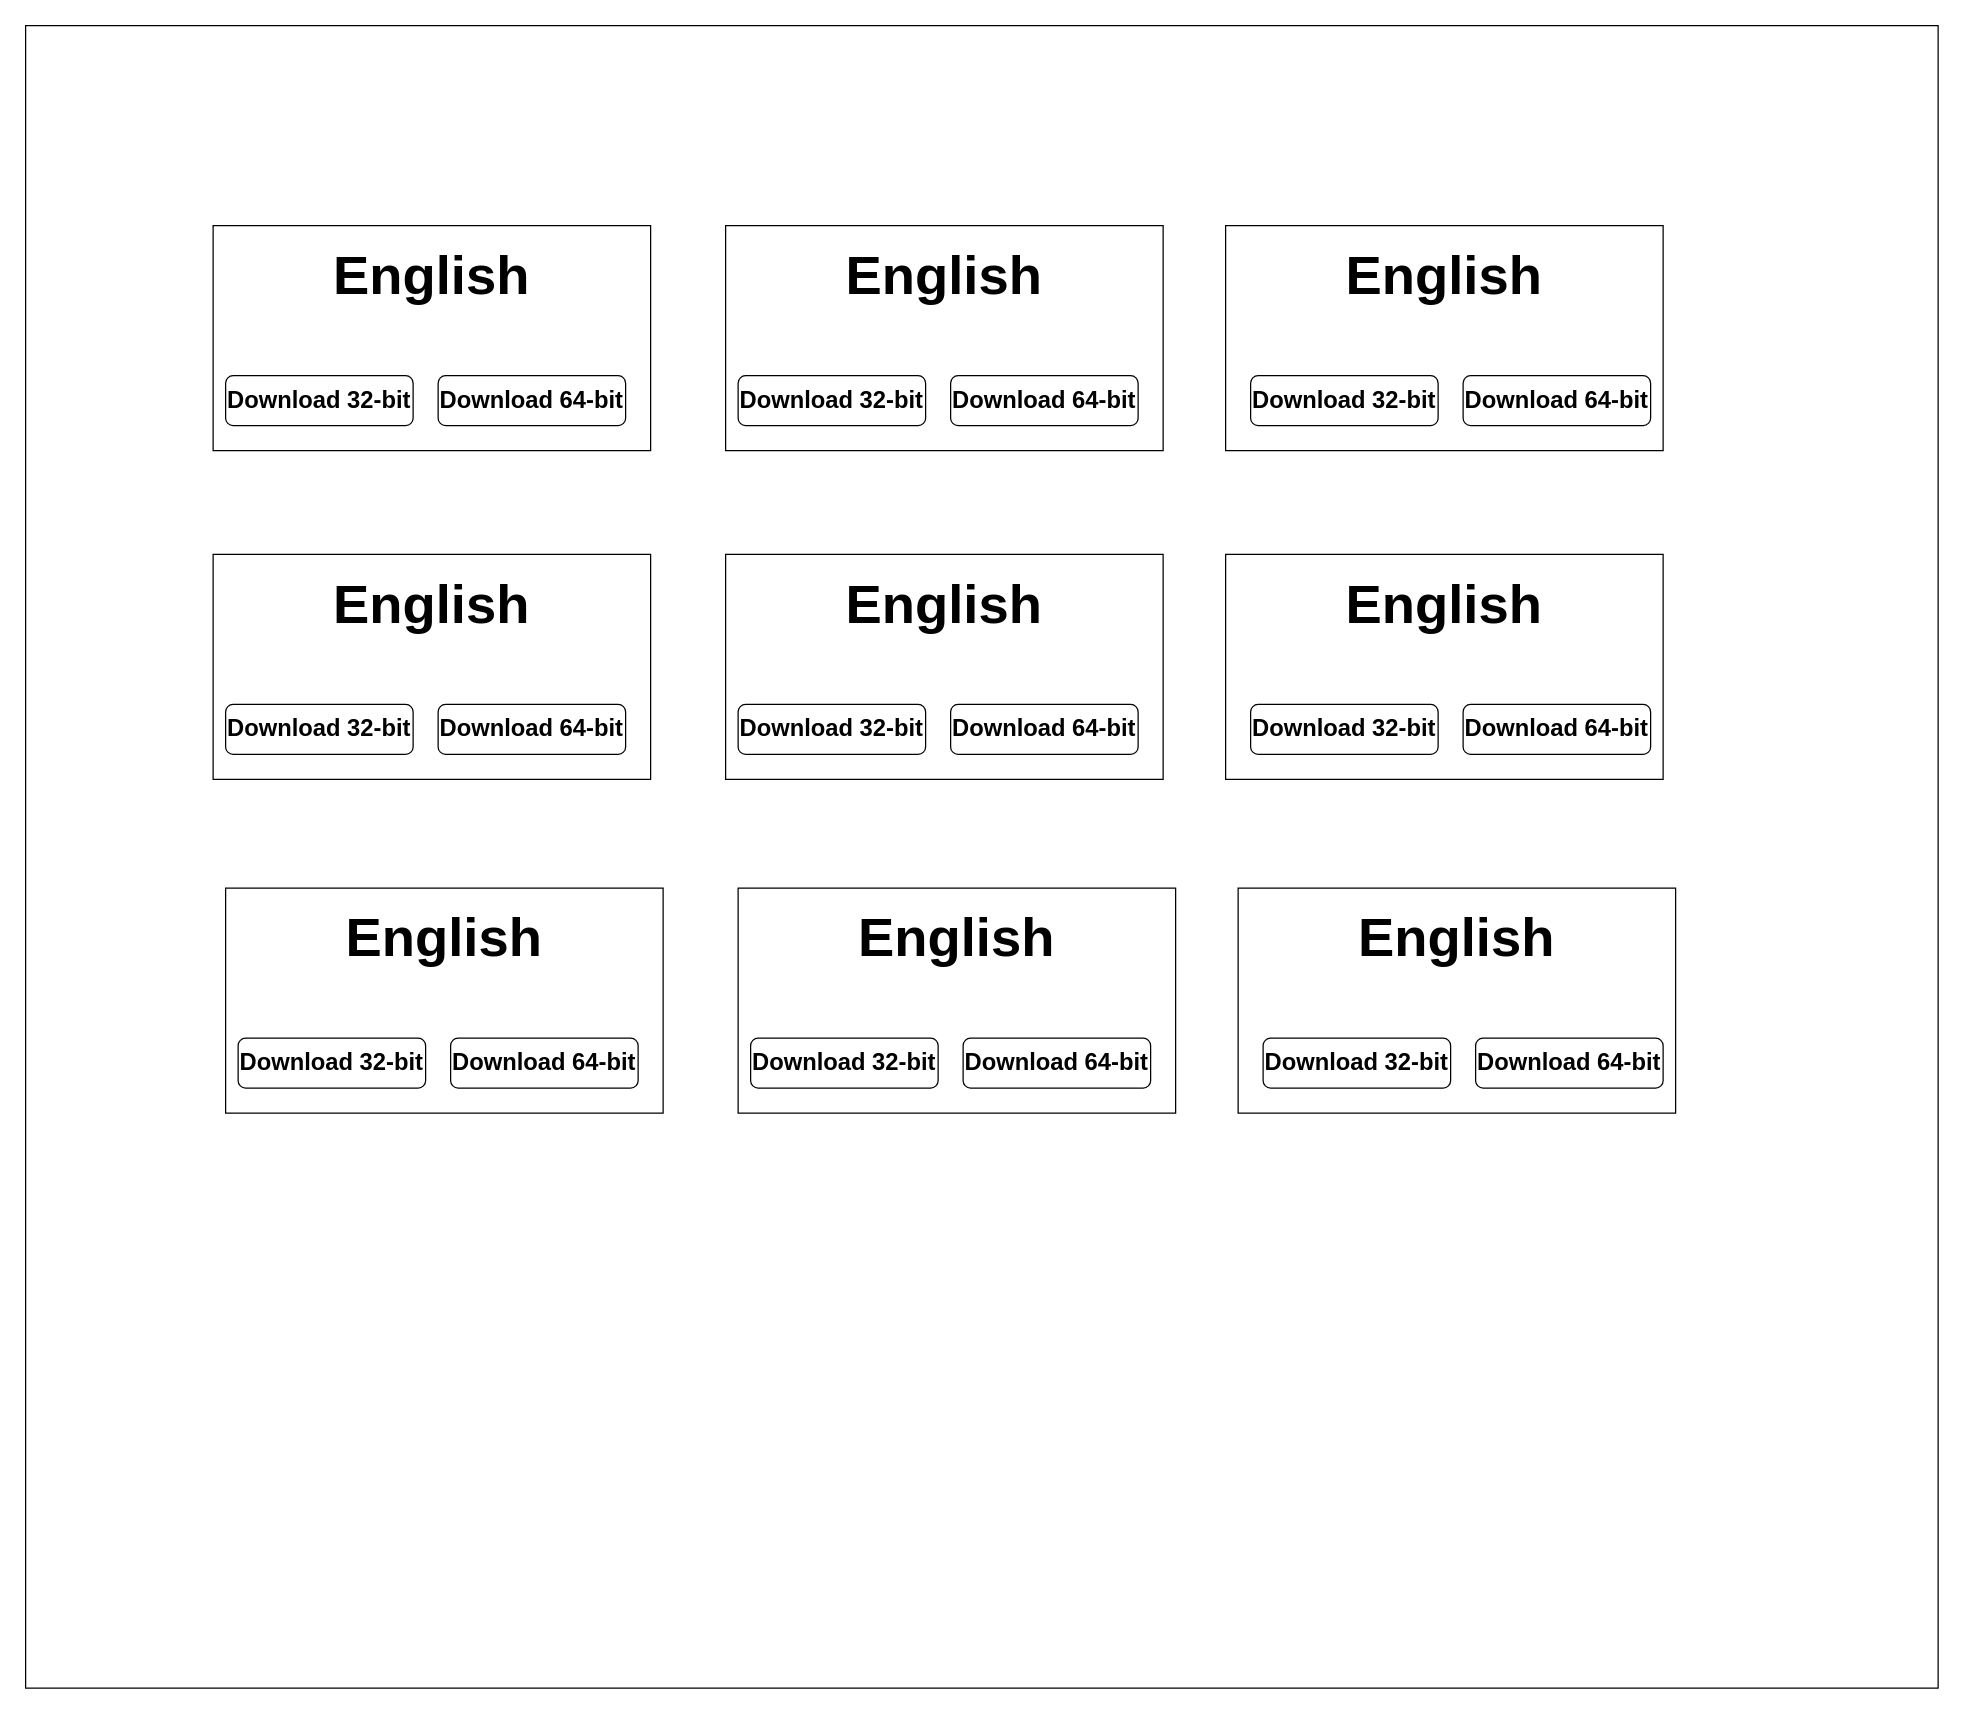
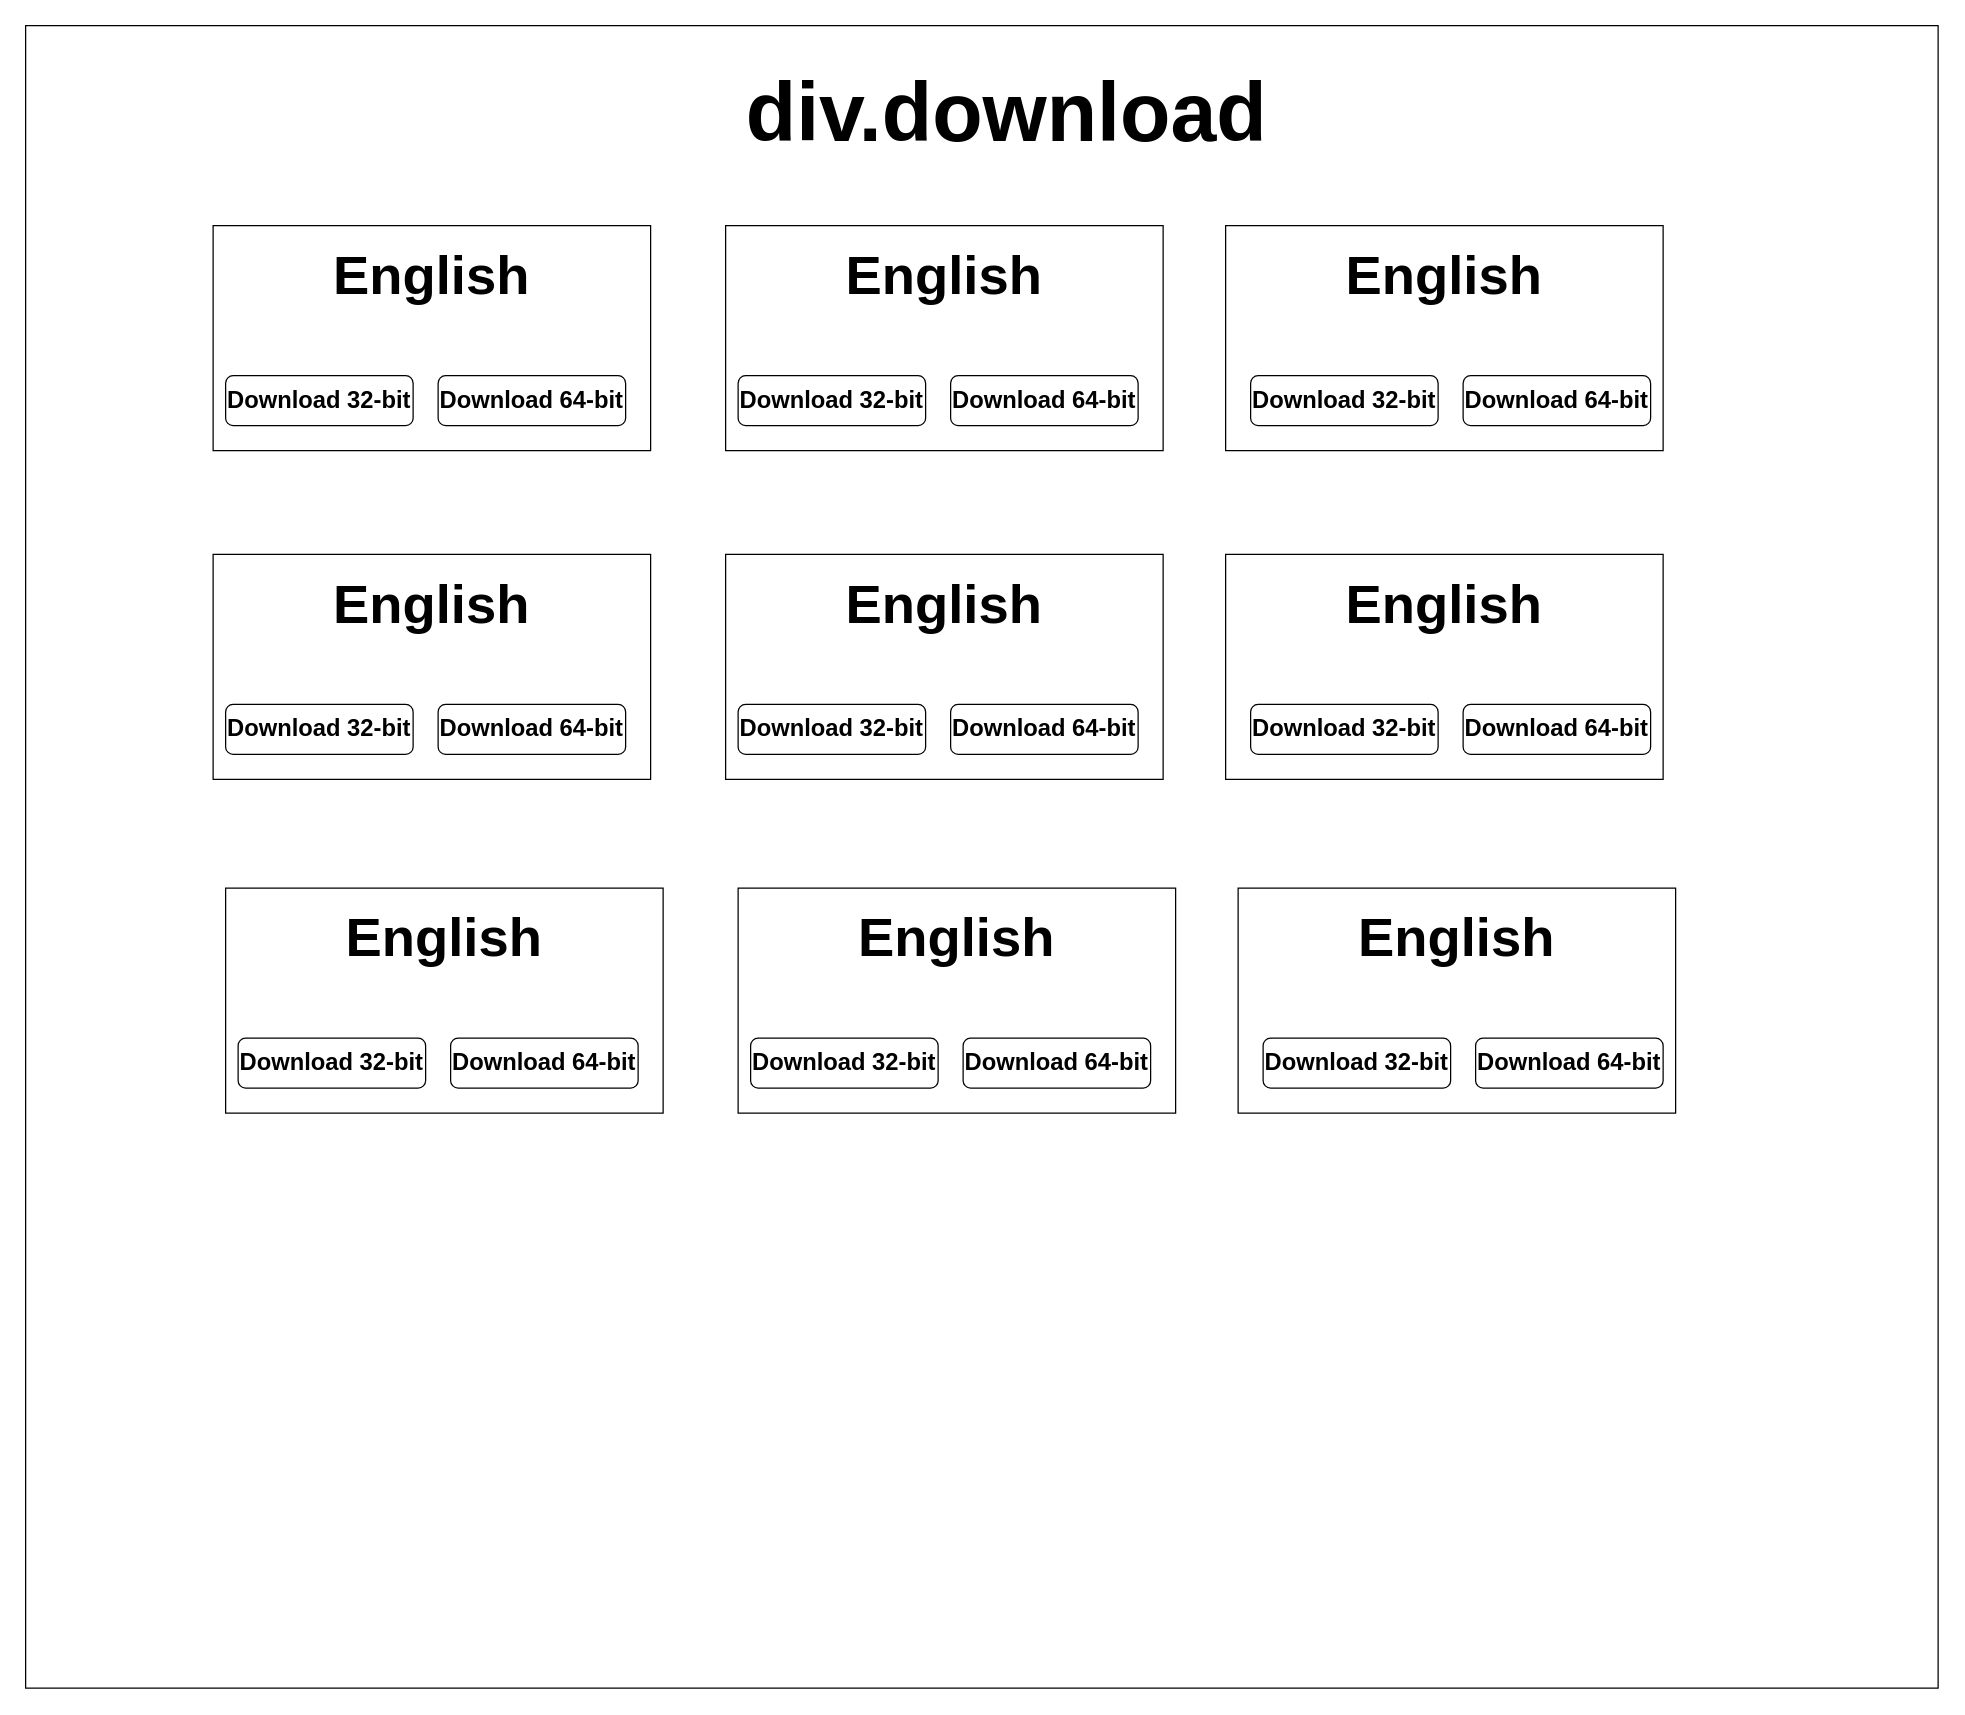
node "div.download": added
